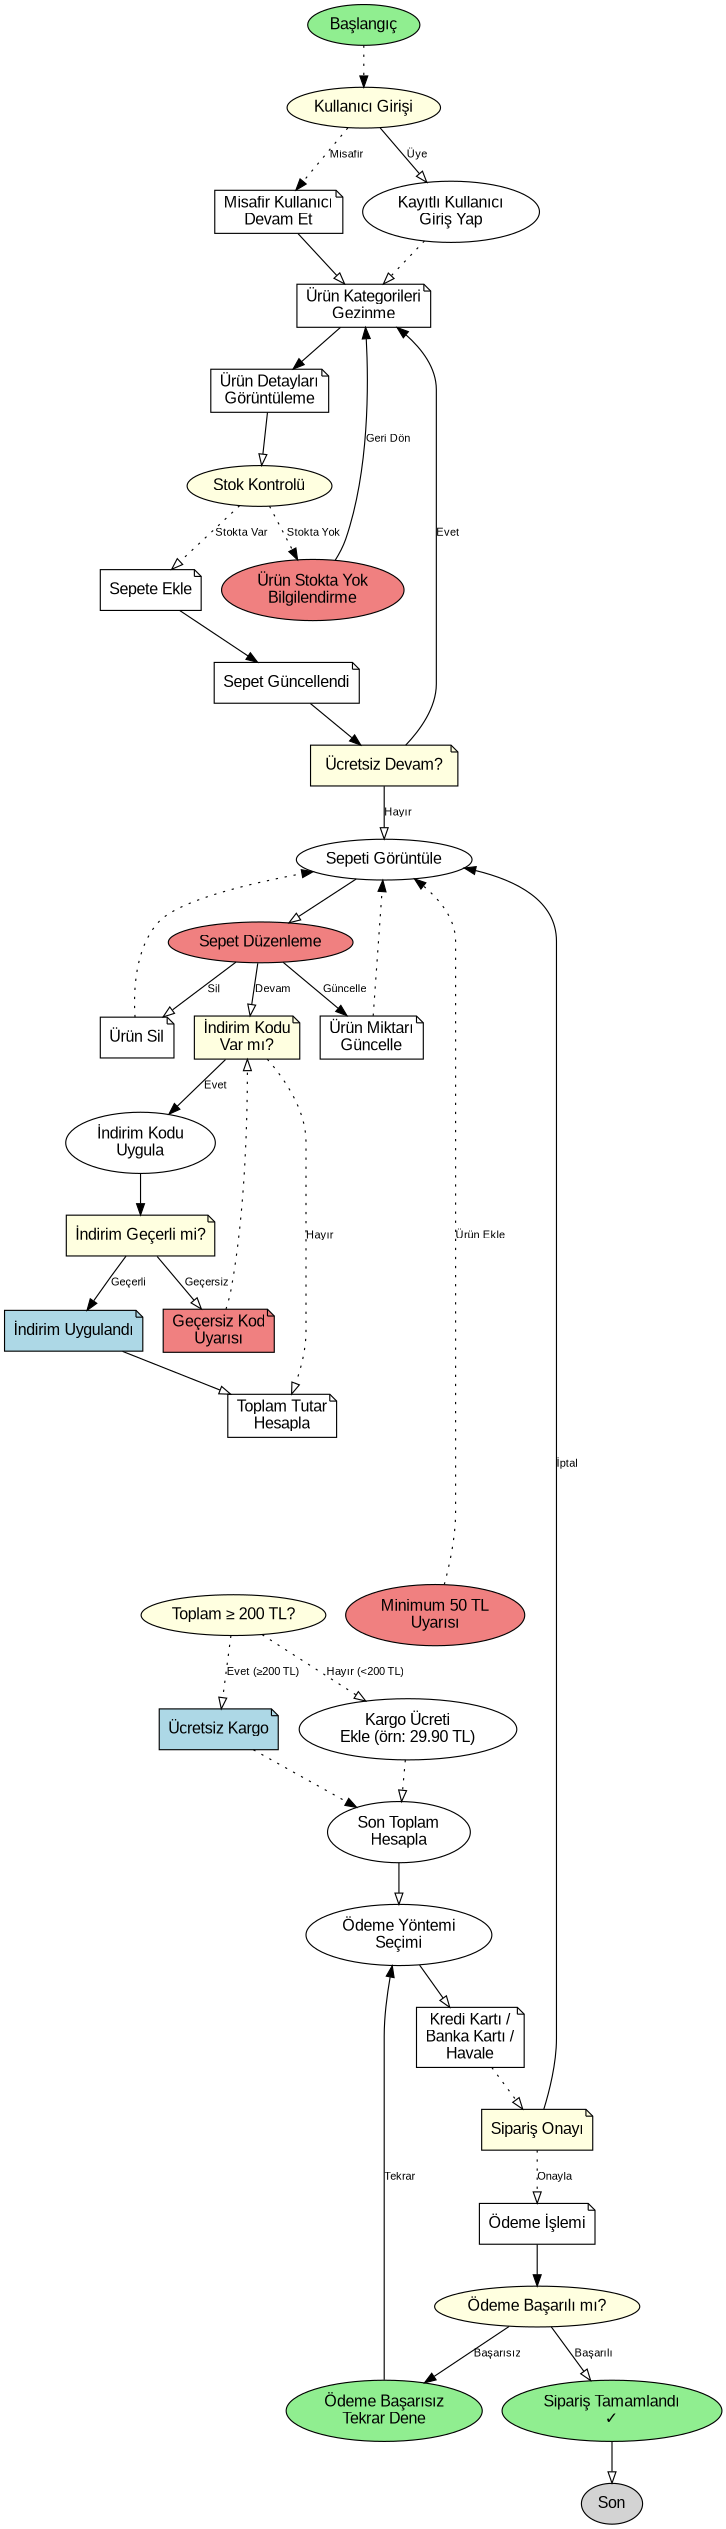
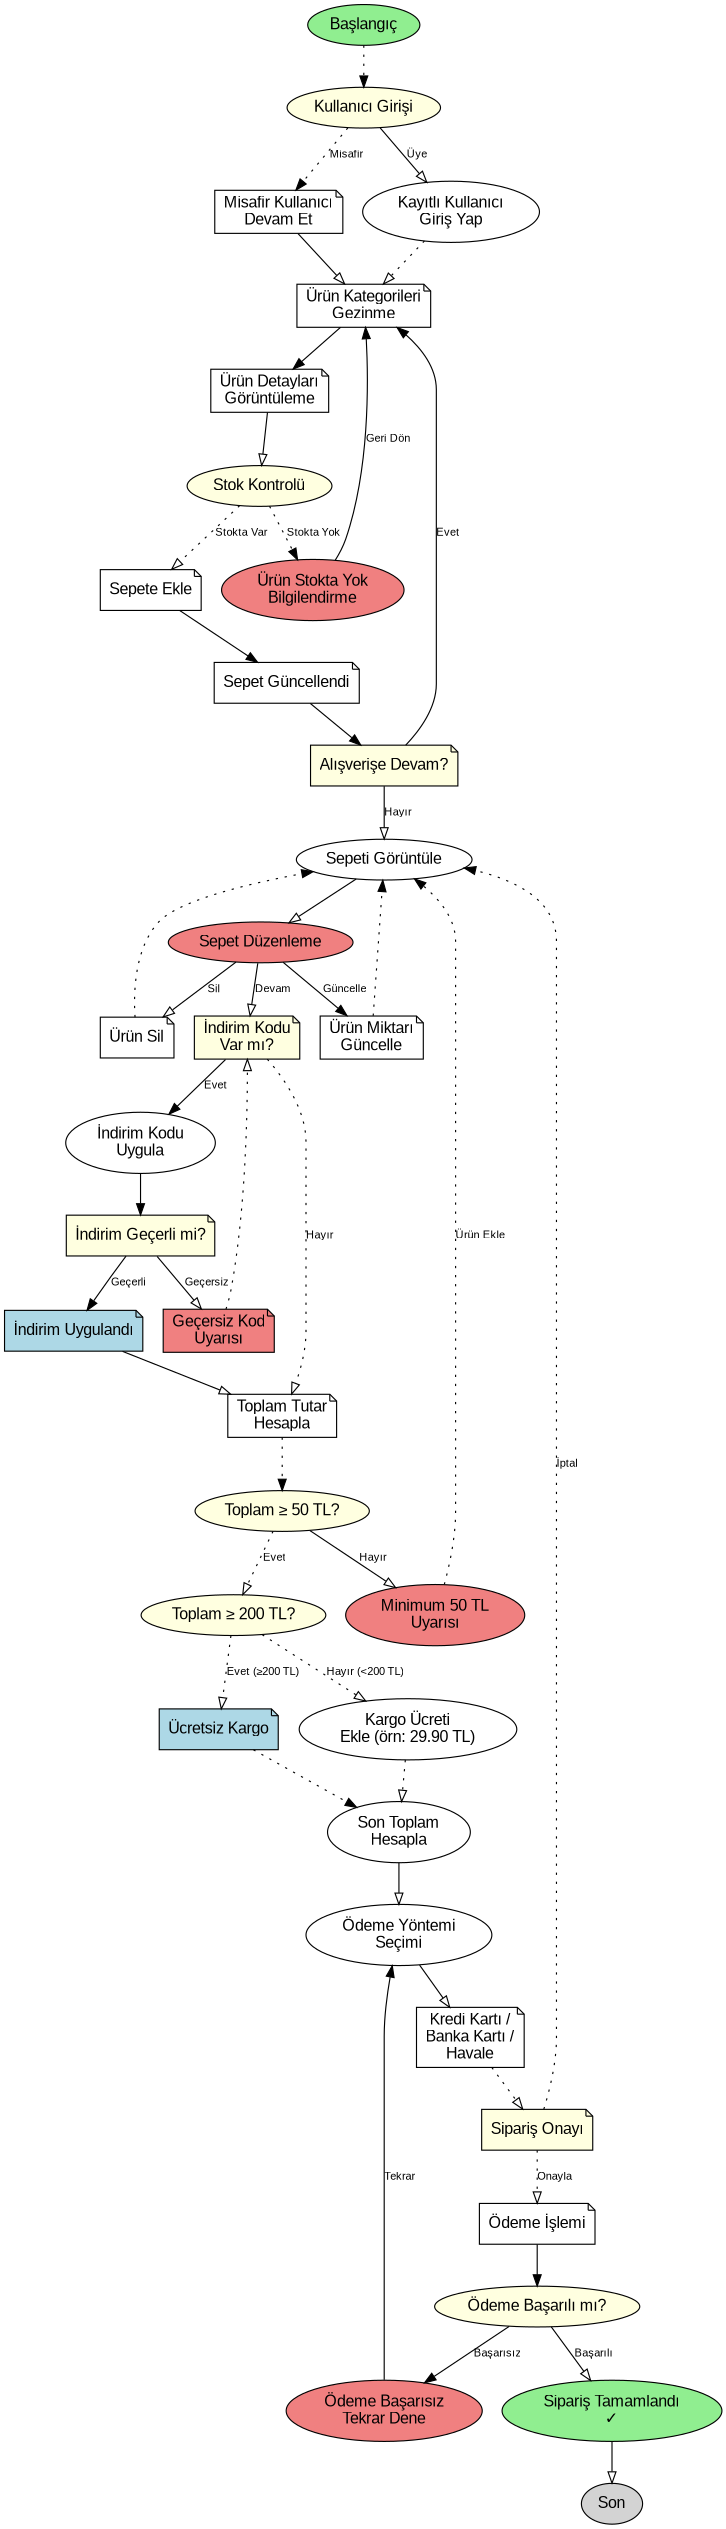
node "Ücretsiz Devam?": label "Ücretsiz Devam?" -> "Alışverişe Devam?"
edge "Sipariş Onayı" -> "Sepeti Görüntüle": style solid -> dotted
node "Toplam ≥ 50 TL?": added
node "Ödeme Başarısız Tekrar Dene": fillcolor lightgreen -> lightcoral
